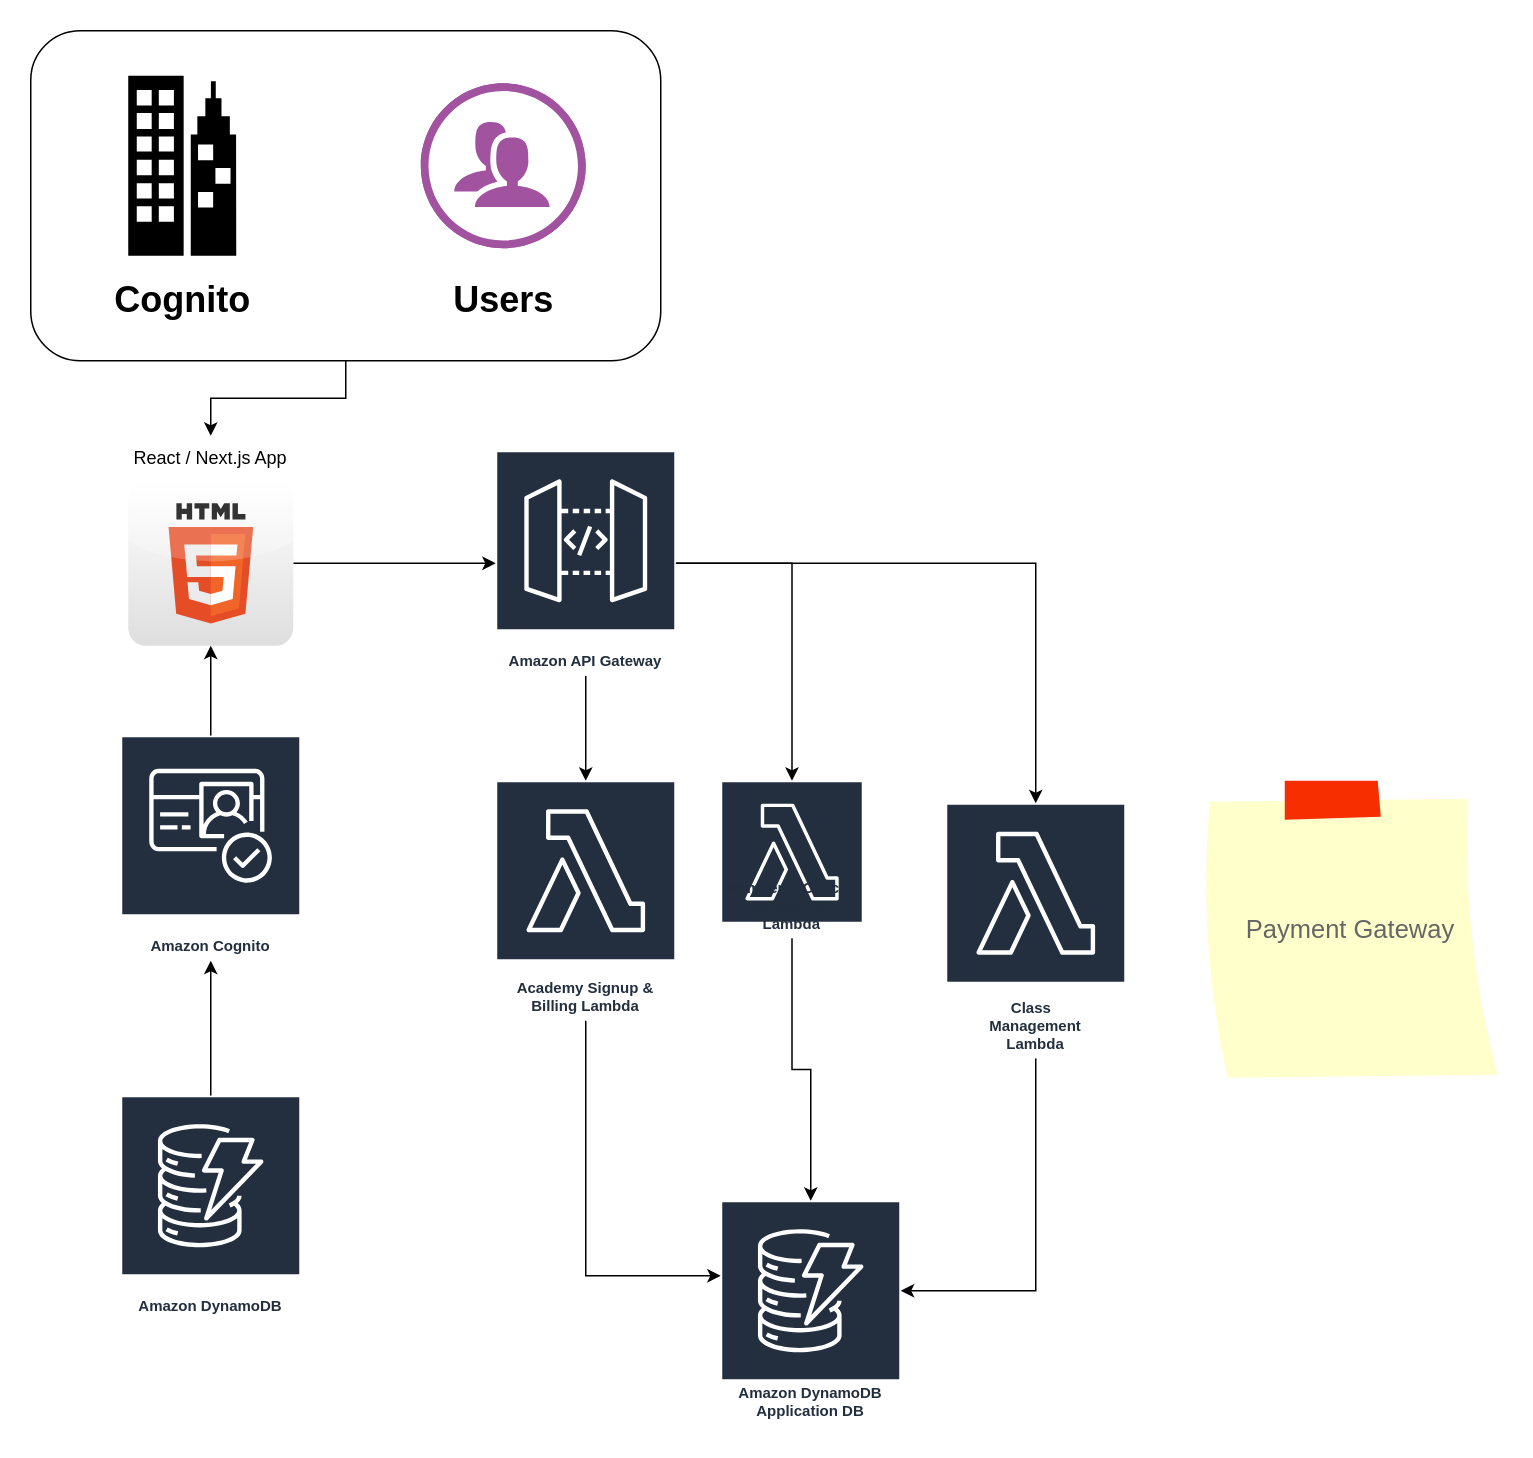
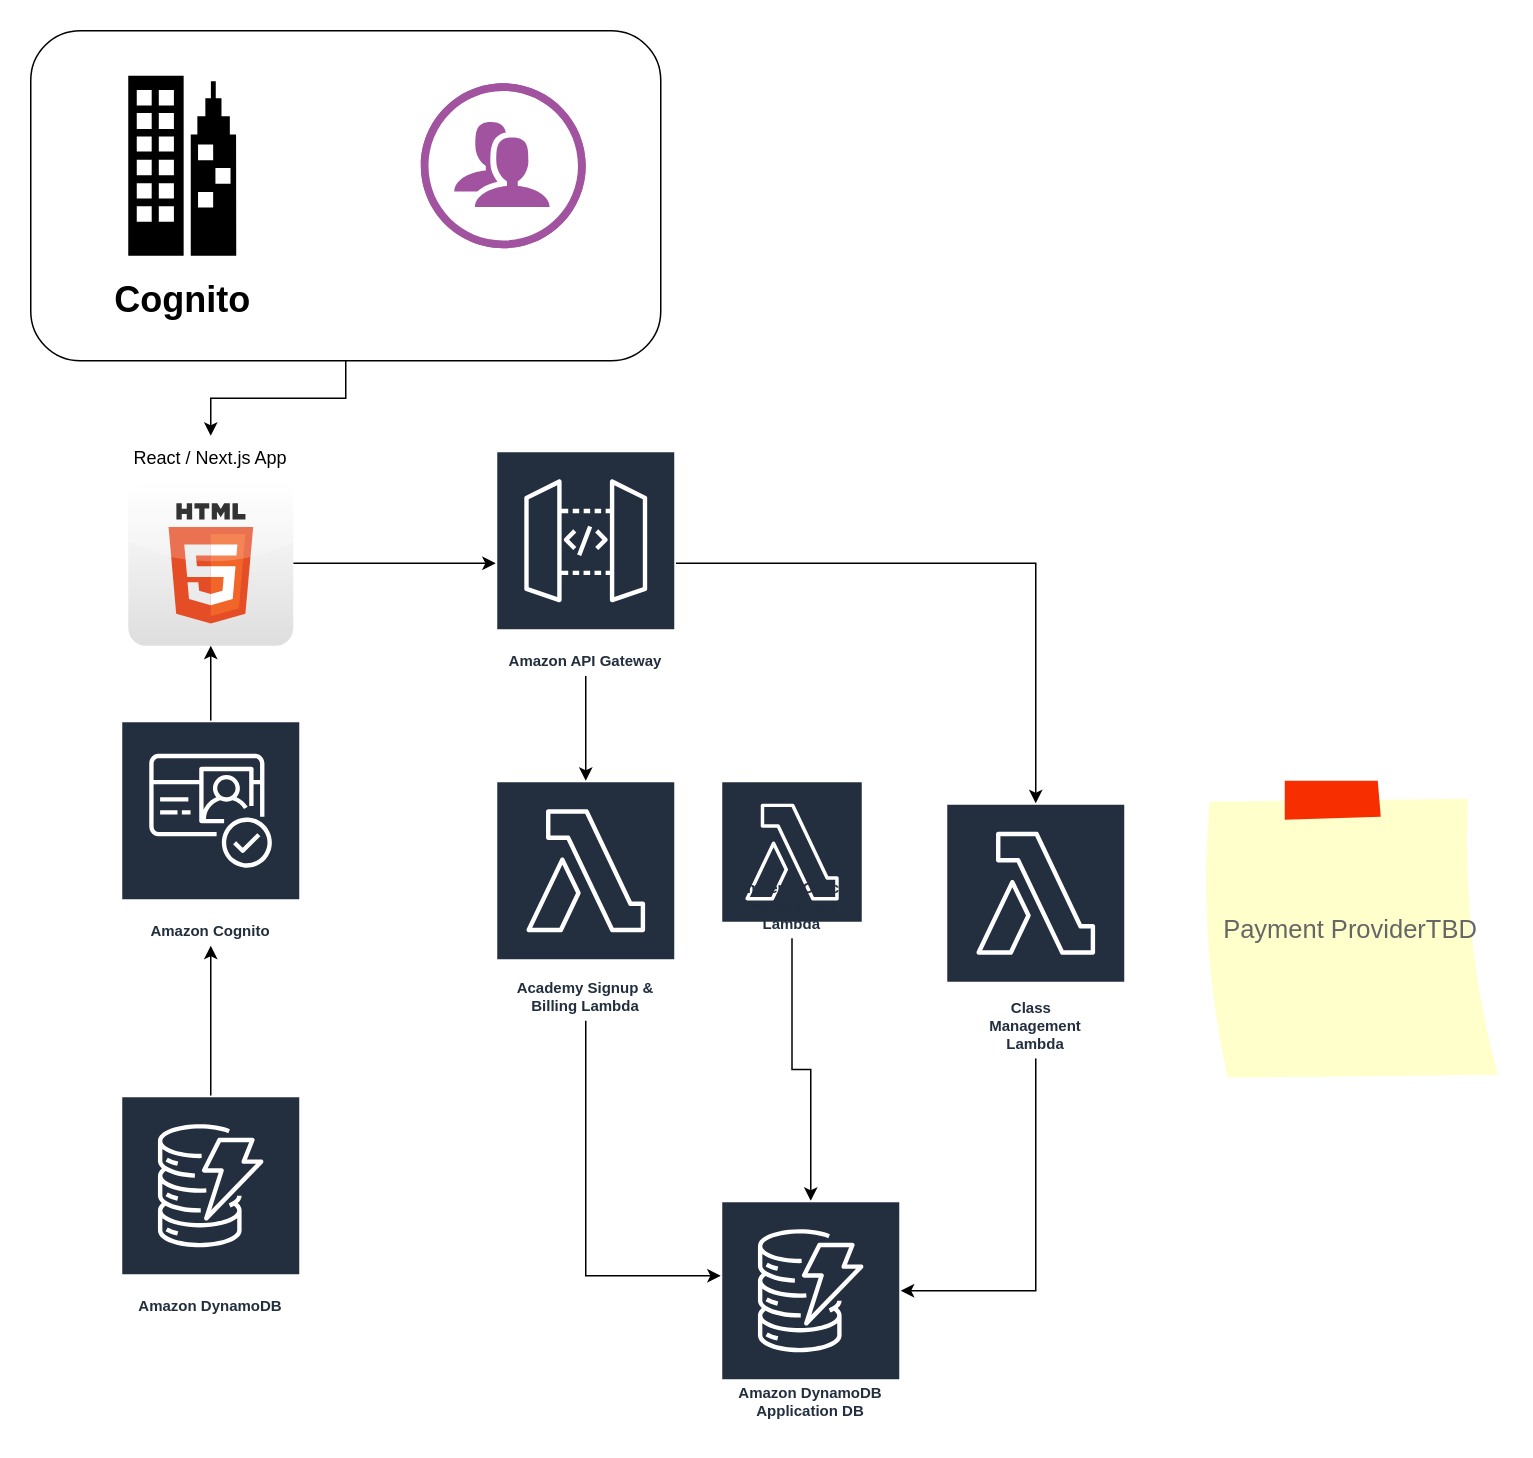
node "Users": removed
edge "Amazon API Gateway" -> "Member & Coach Management Lambda": removed
node "Amazon Cognito": moved (211, 848) -> (211, 833)
node "Payment Gateway": label "Payment Gateway" -> "Payment ProviderTBD"
